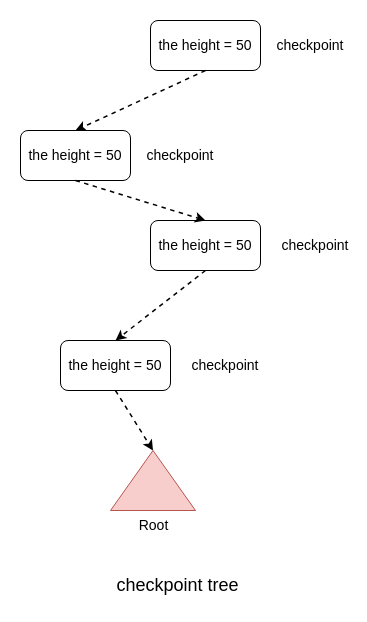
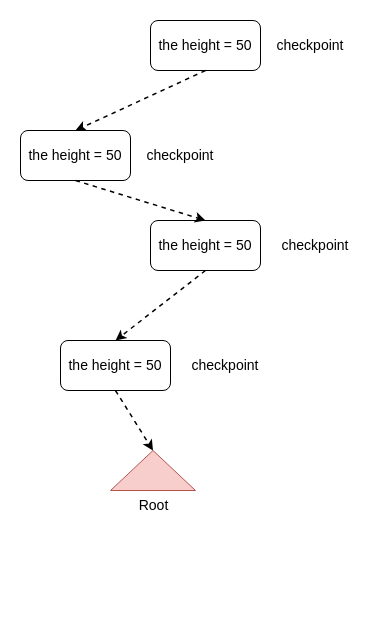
node "Root": size 85x60 -> 85x40
node "checkpoint tree": removed
